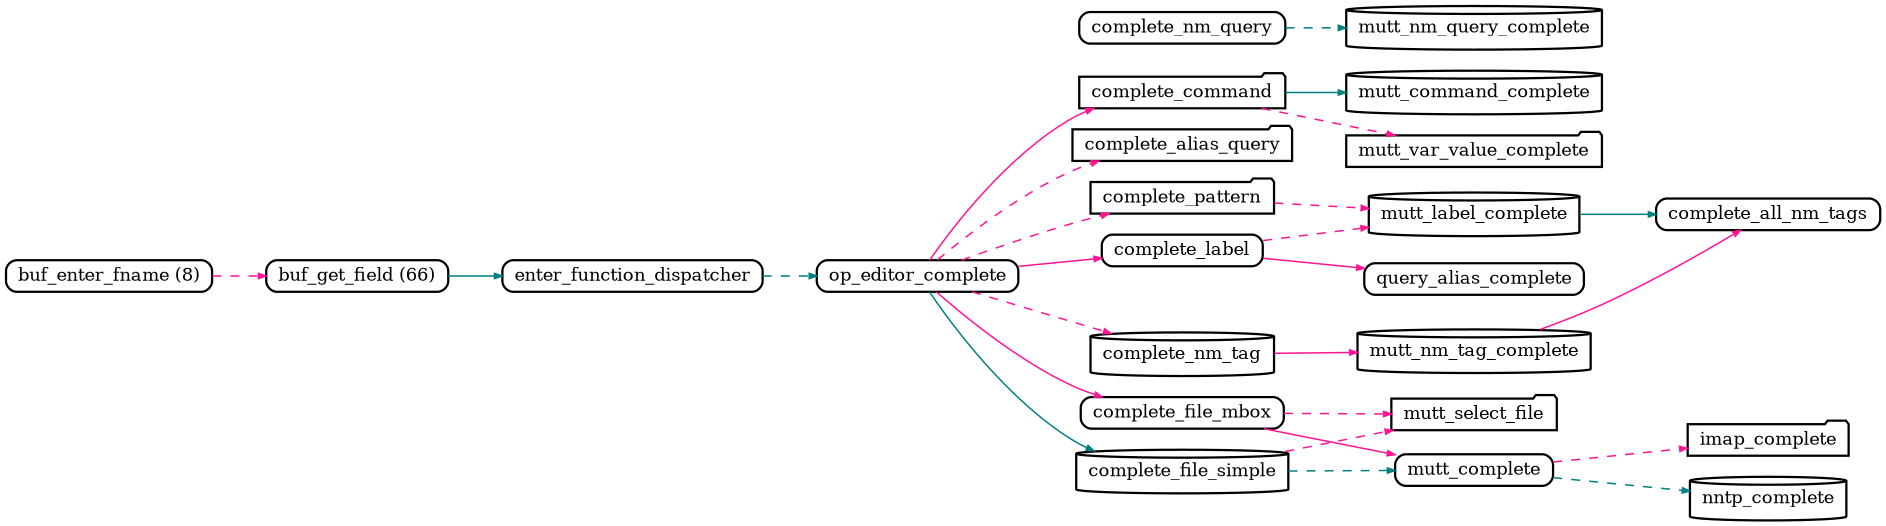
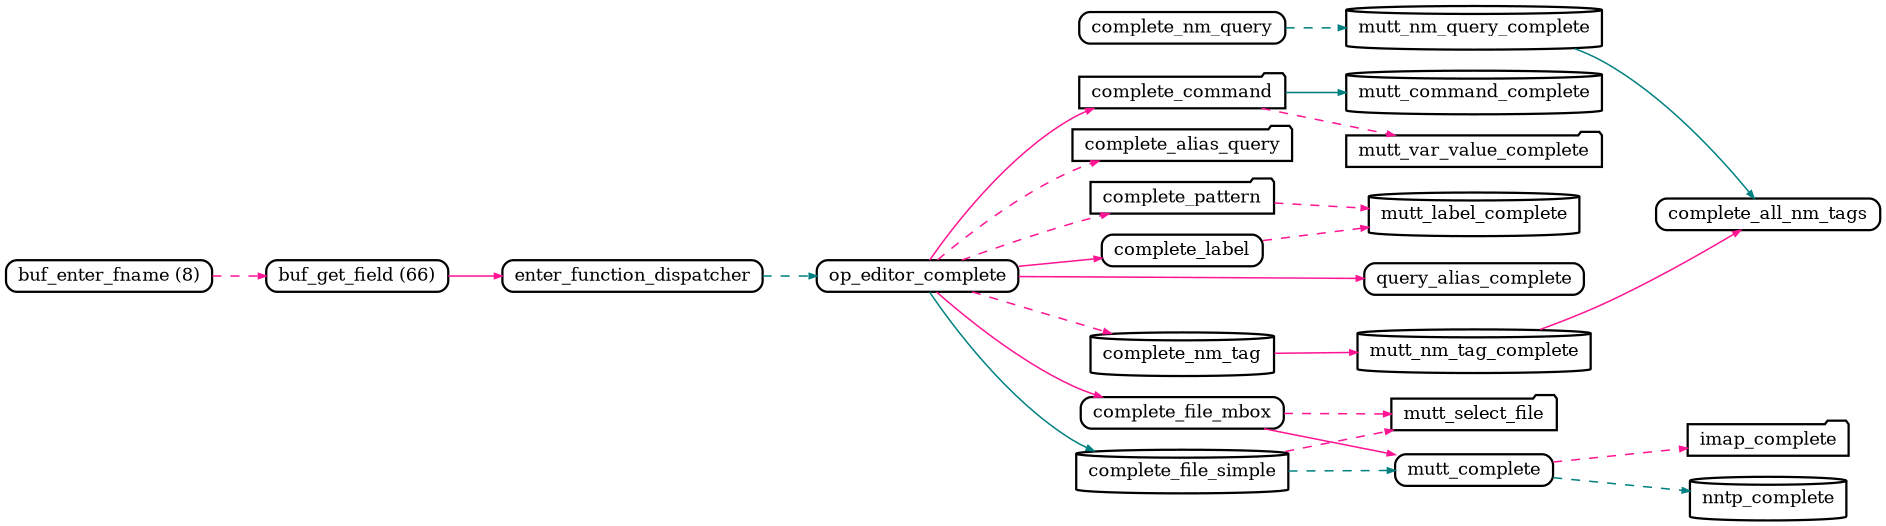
edge "mutt_label_complete" -> "complete_all_nm_tags": now "mutt_nm_query_complete" -> "complete_all_nm_tags"
edge "complete_label" -> "query_alias_complete": now "op_editor_complete" -> "query_alias_complete"
edge "buf_get_field (66)" -> "enter_function_dispatcher": color teal -> deeppink
